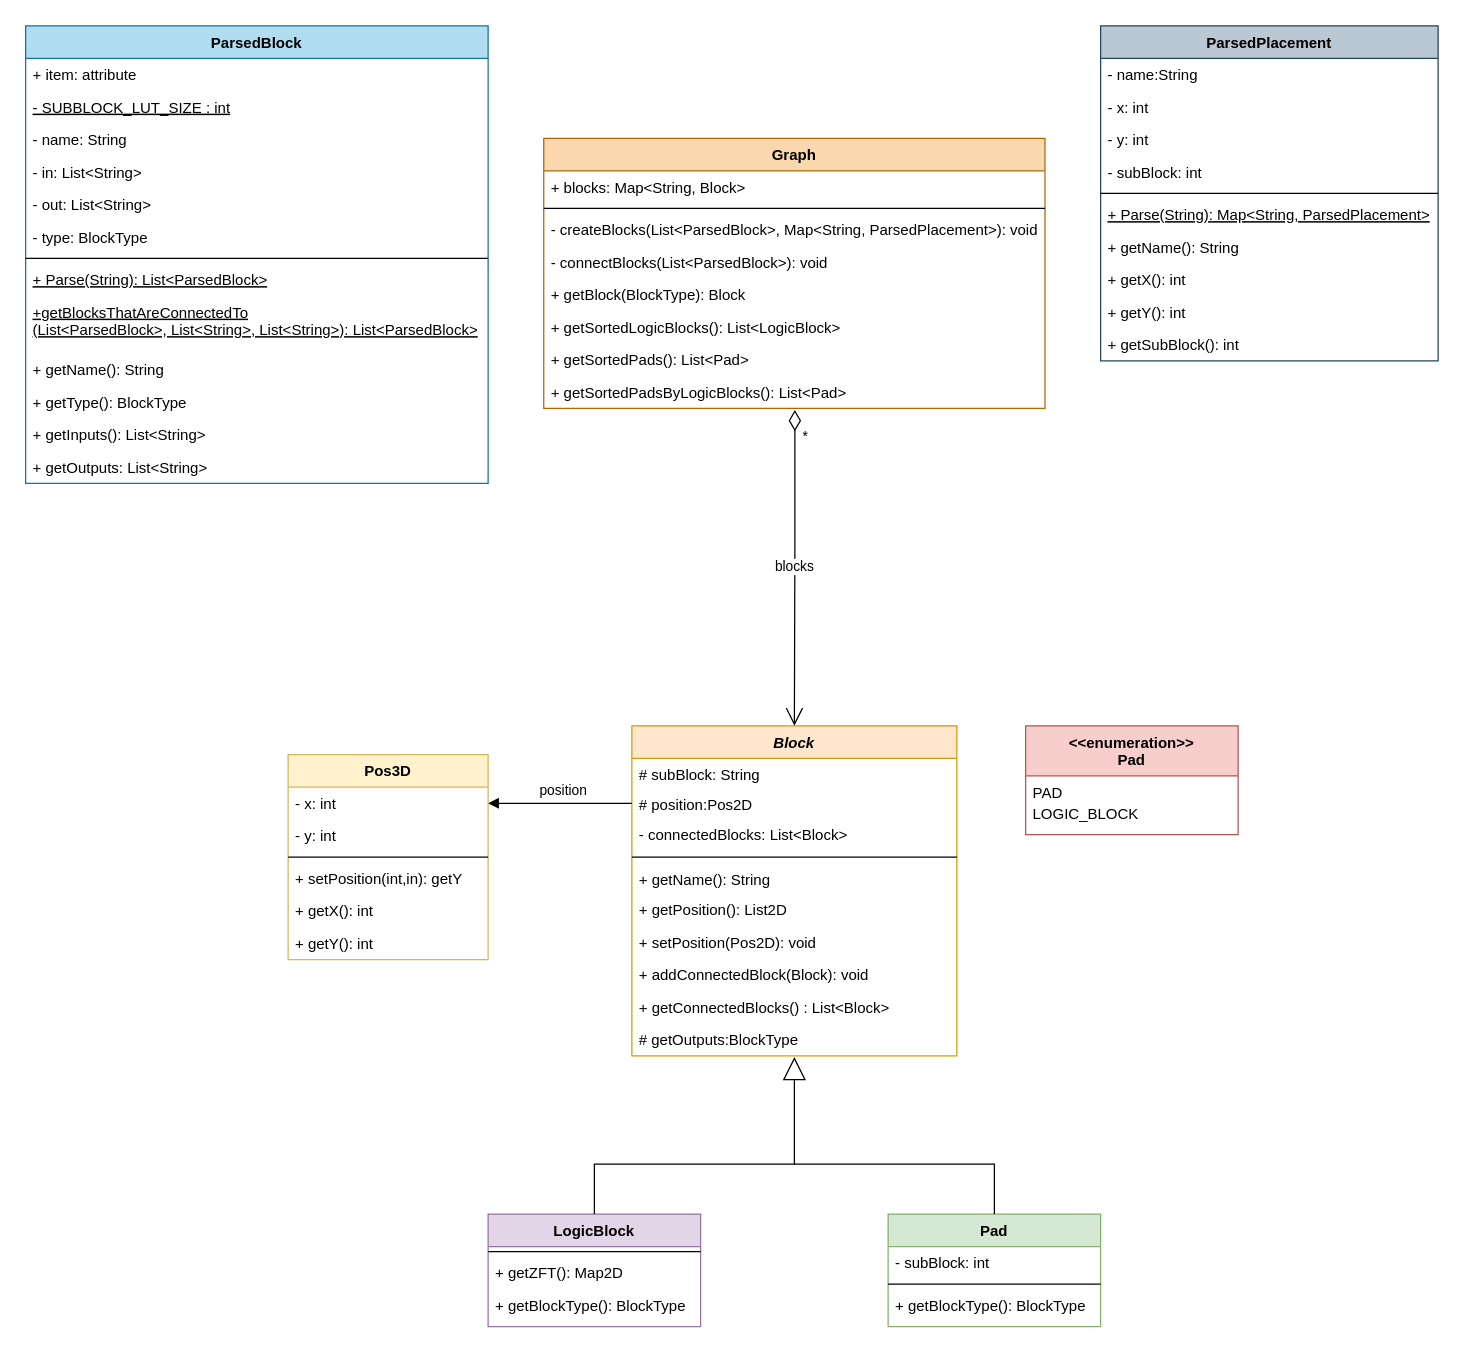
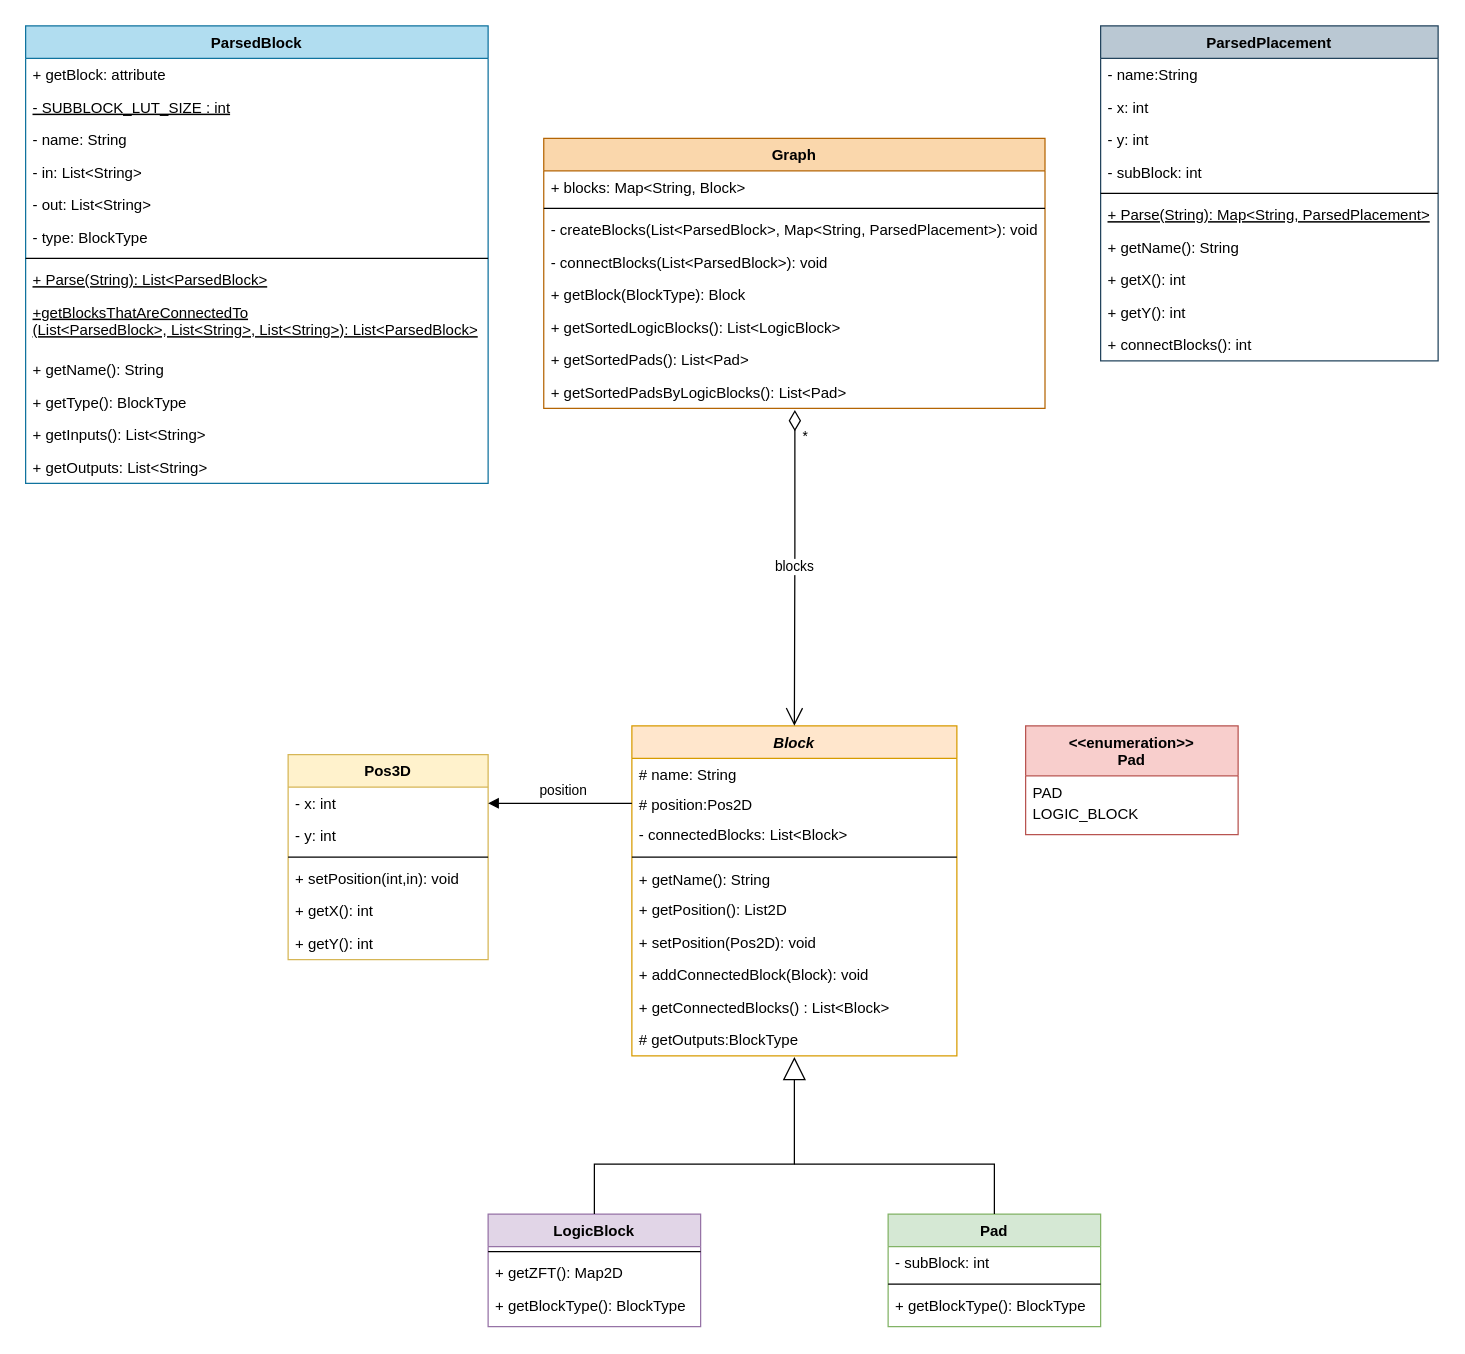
node "+ item: attribute": label "+ item: attribute" -> "+ getBlock: attribute"
node "+ getSubBlock(): int": label "+ getSubBlock(): int" -> "+ connectBlocks(): int"
node "# subBlock: String": label "# subBlock: String" -> "# name: String"
node "+ setPosition(int,in): getY": label "+ setPosition(int,in): getY" -> "+ setPosition(int,in): void"
